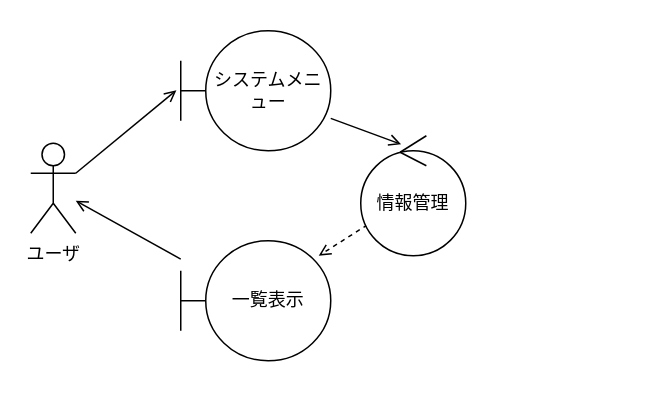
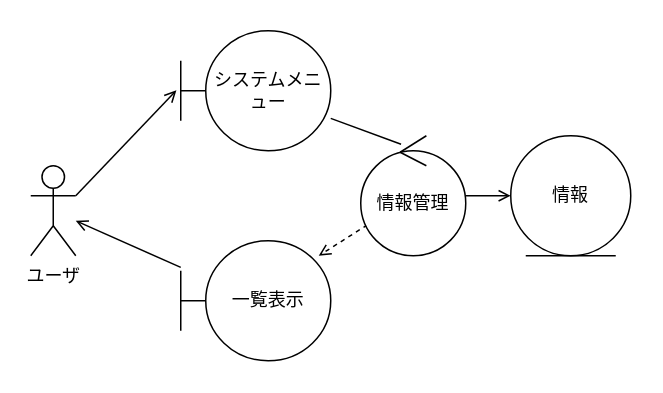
edge "システムメニュー" -> "情報管理": arrowhead open -> none
node "ユーザ": moved (53, 188) -> (53, 211)
edge "情報管理" -> "情報": added
node "情報": added
